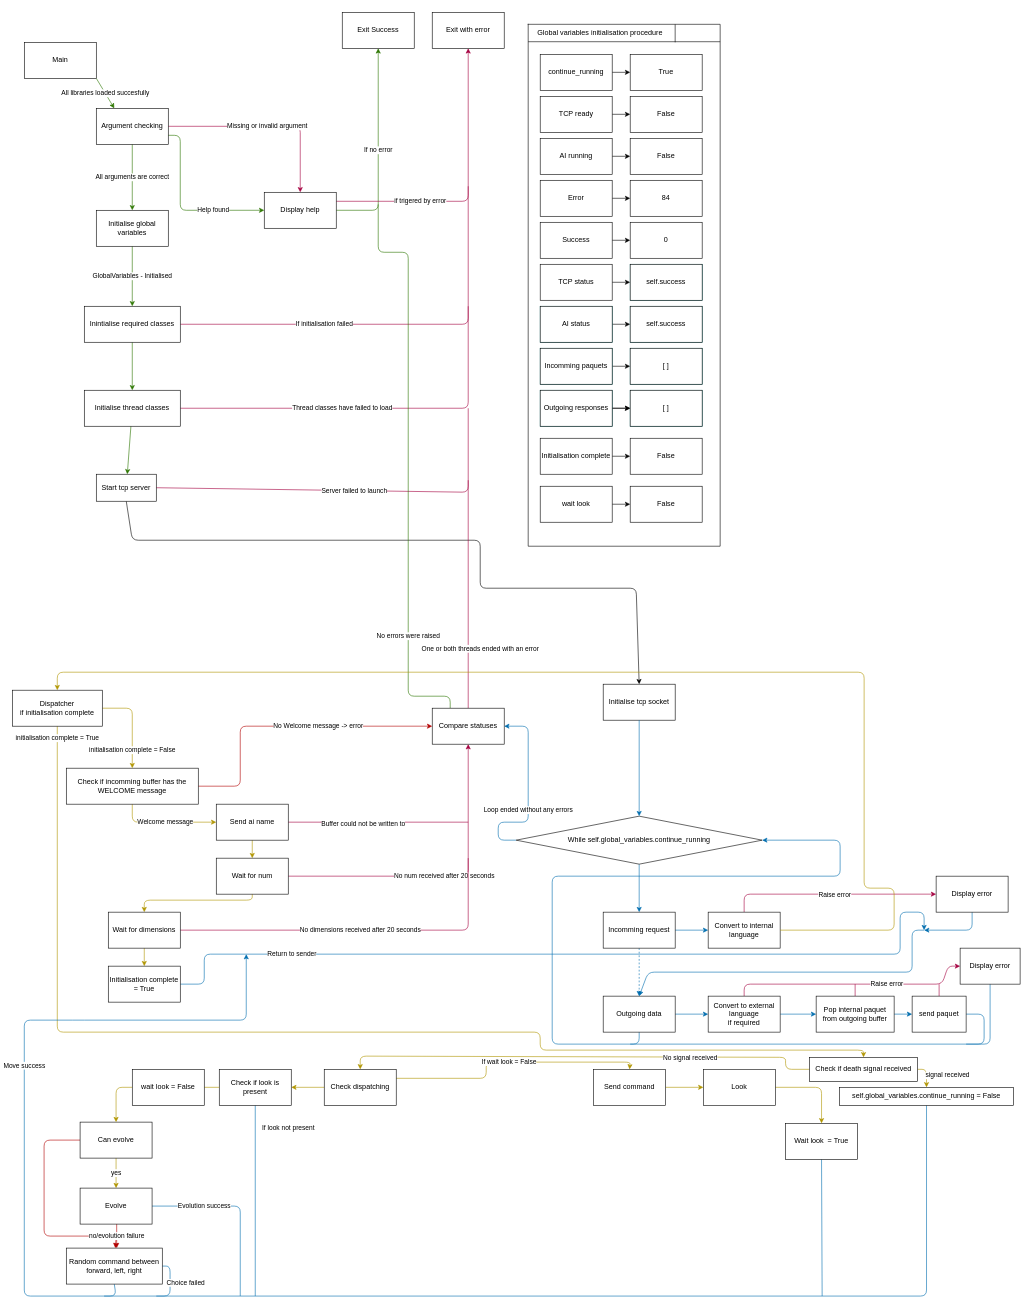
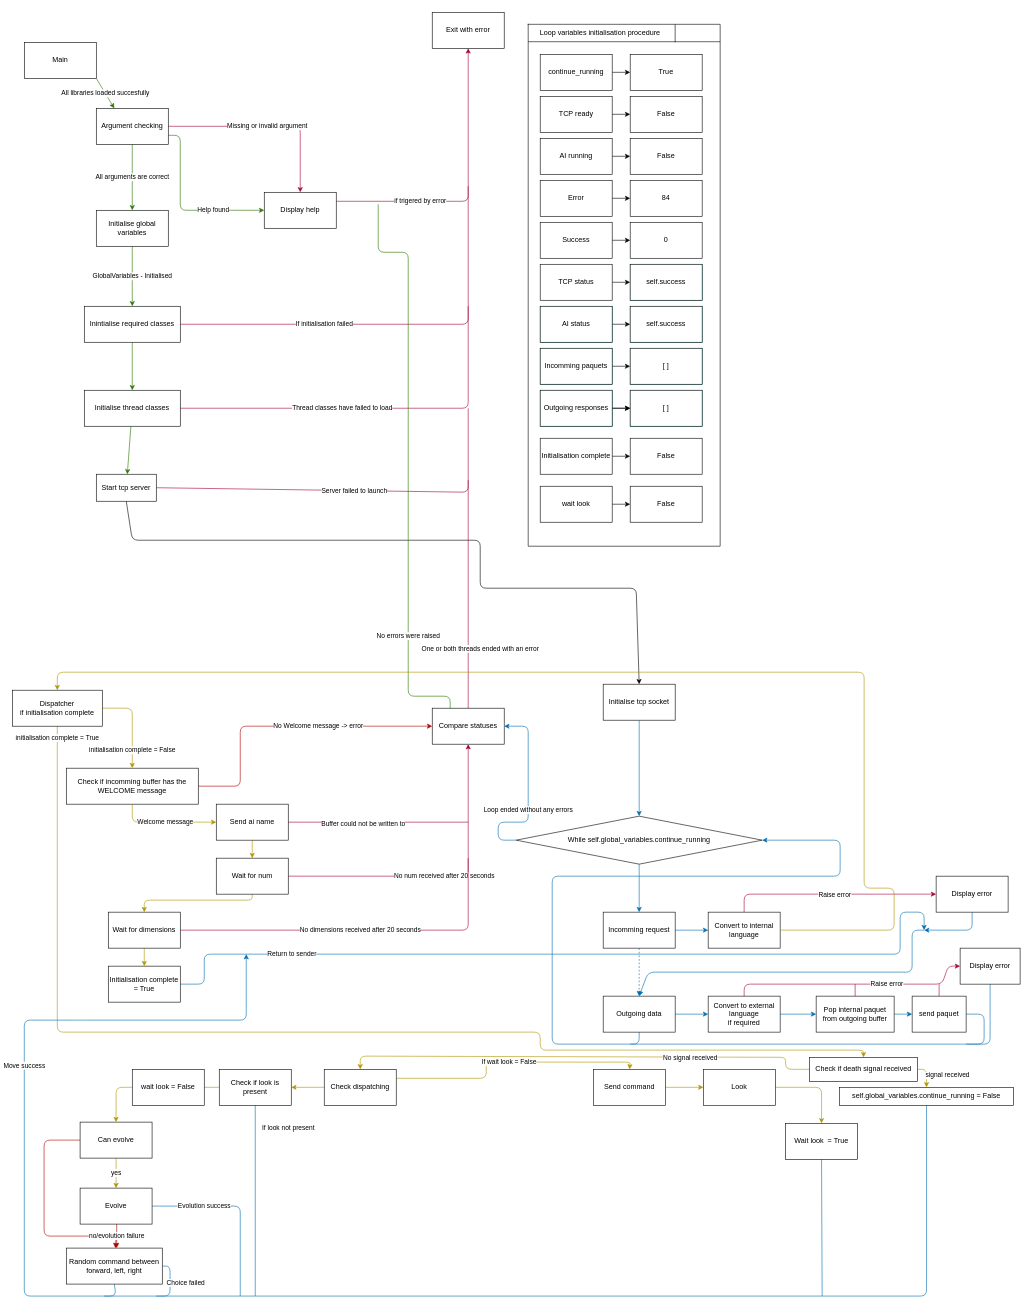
node "Exit Success": removed
node "Global variables initialisation procedure": label "Global variables initialisation procedure" -> "Loop variables initialisation procedure"
edge "Display help" -> "Exit Success": removed, label "If no error"
